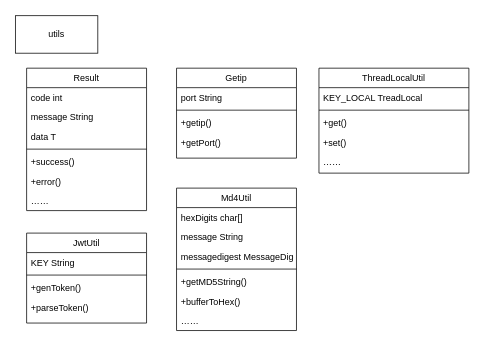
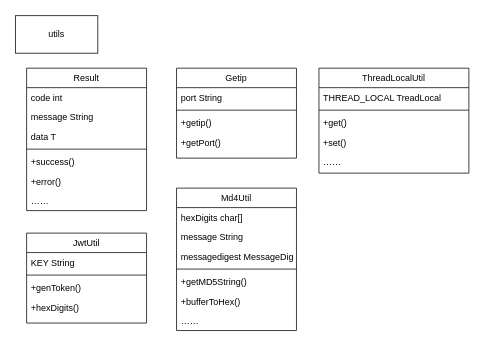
node "KEY_LOCAL TreadLocal": label "KEY_LOCAL TreadLocal" -> "THREAD_LOCAL TreadLocal"
node "+parseToken()": label "+parseToken()" -> "+hexDigits()"
